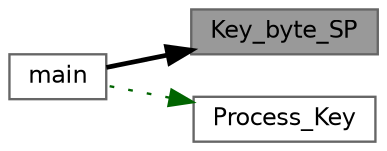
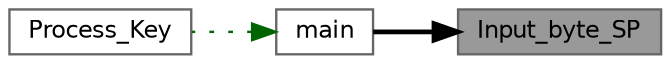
node "Key_byte_SP": label "Key_byte_SP" -> "Input_byte_SP"
edge "main" -> "Process_Key": reversed
